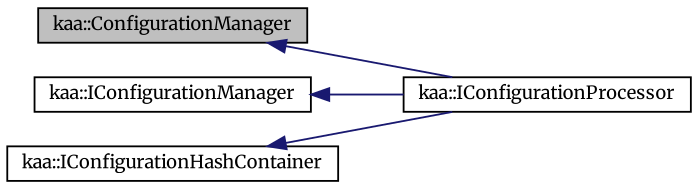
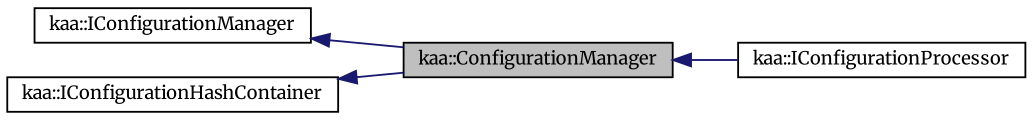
edge "kaa::IConfigurationProcessor" -> "kaa::IConfigurationManager": now "kaa::ConfigurationManager" -> "kaa::IConfigurationManager"
edge "kaa::IConfigurationProcessor" -> "kaa::IConfigurationHashContainer": now "kaa::ConfigurationManager" -> "kaa::IConfigurationHashContainer"
